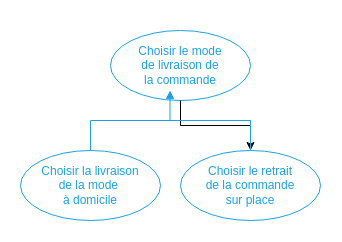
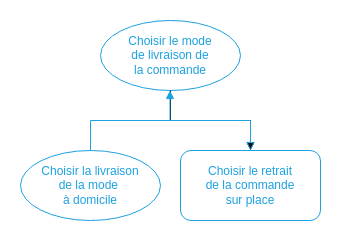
node "Choisir le mode de livraison de la commande": moved (181, 66) -> (171, 56)
edge "Choisir la livraison de la mode à domicile" -- "Choisir le retrait de la commande sur place": arrowhead none -> block
node "Choisir le retrait de la commande sur place": shape ellipse -> rounded rectangle
